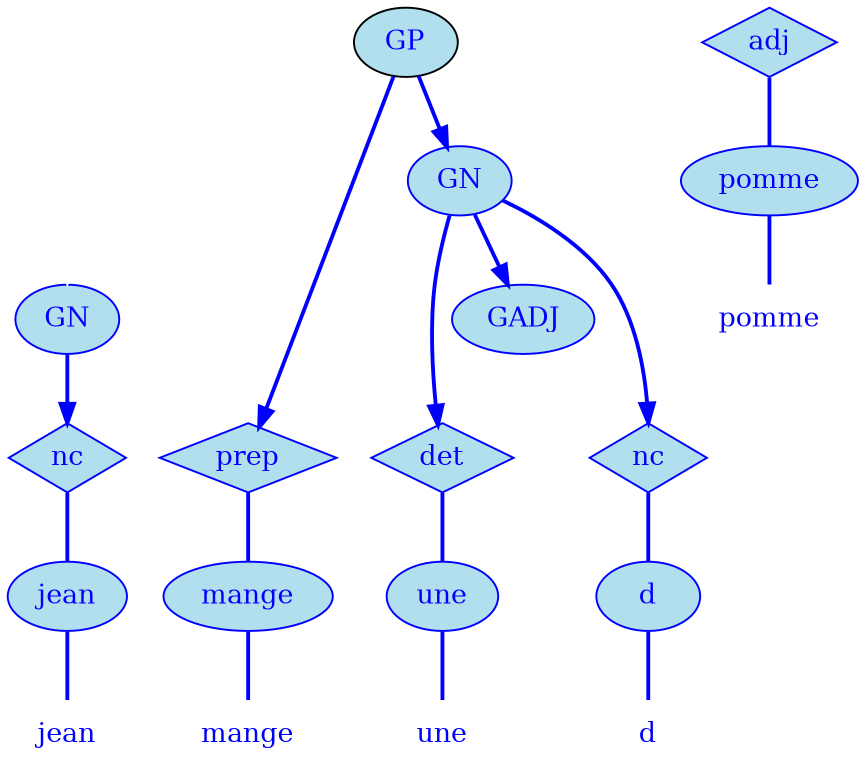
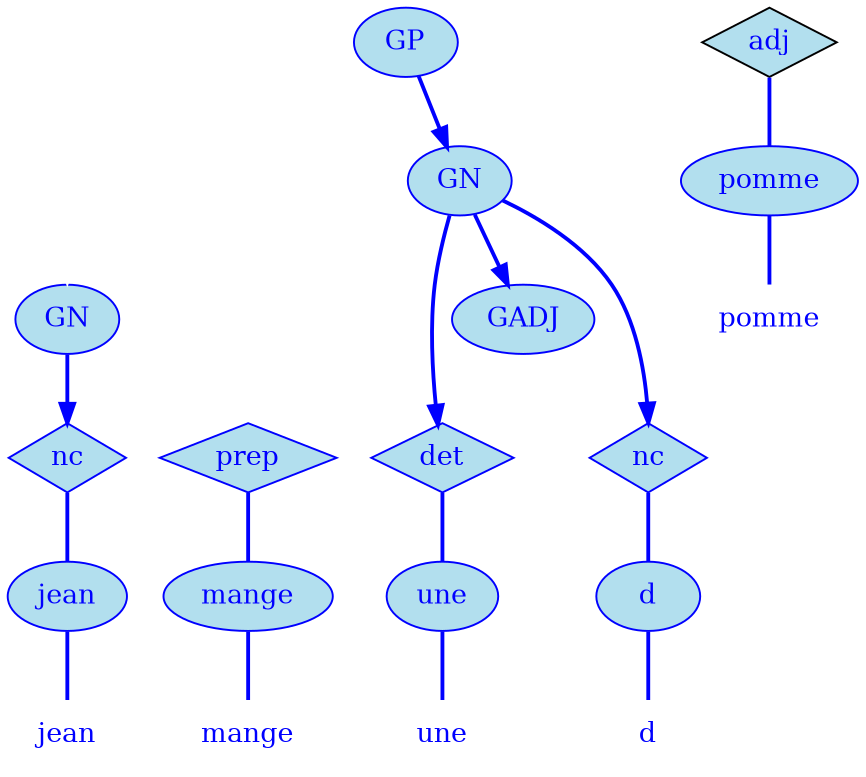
node "GP": color black -> blue
node "adj": color blue -> black
edge "GP" -> "prep": removed
